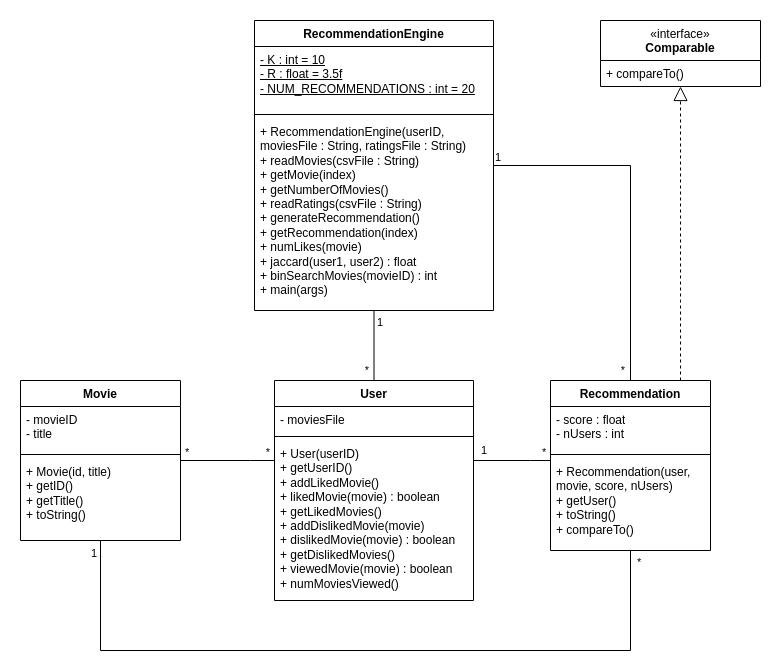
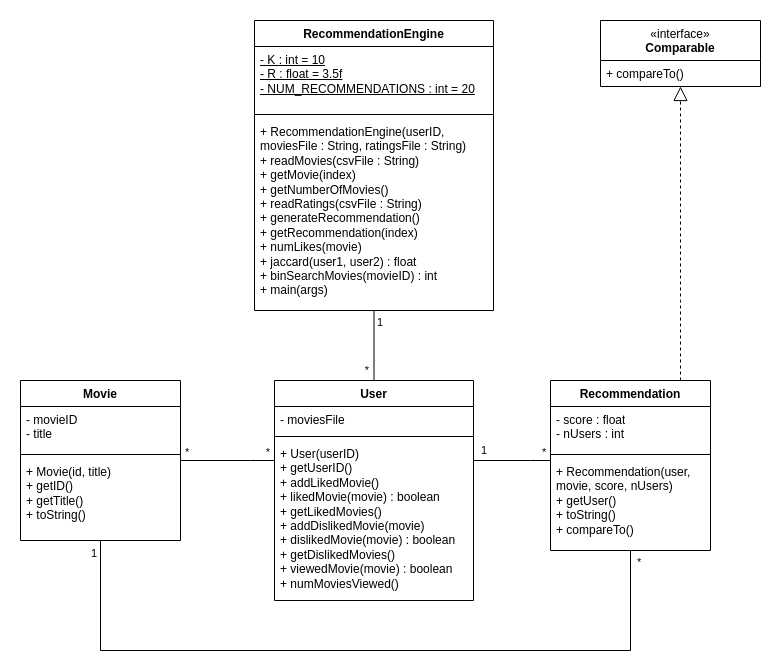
edge "RecommendationEngine" -- "Recommendation": removed, labels "1", "*"
